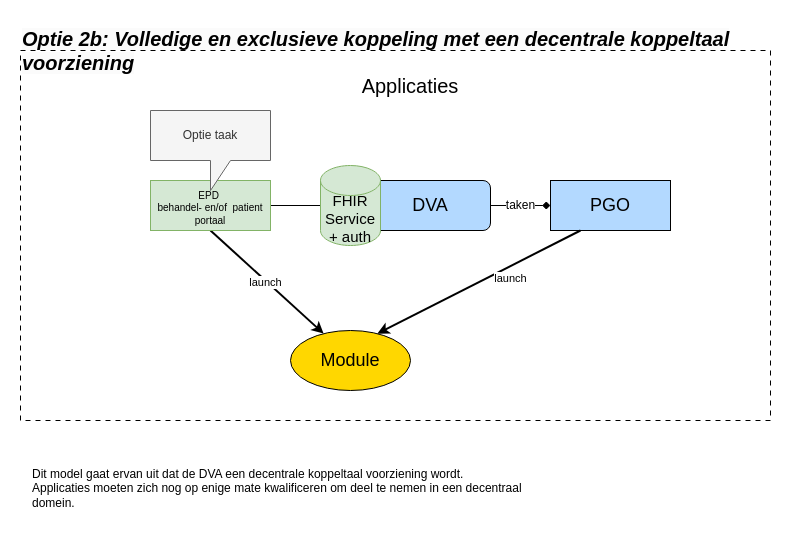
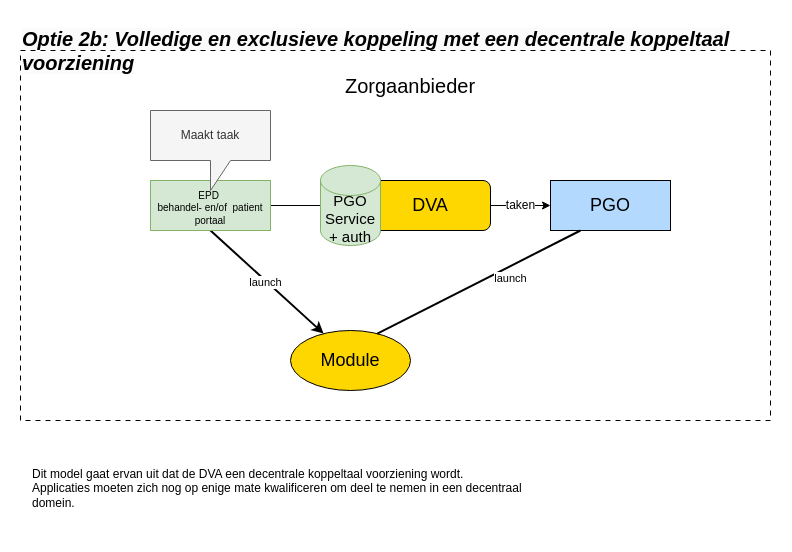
node "Applicaties": label "Applicaties" -> "Zorgaanbieder"
node "Optie taak": label "Optie taak" -> "Maakt taak"
node "DVA": fillcolor #b3d9ff -> #ffd700
edge "DVA" -> "PGO": arrowhead diamond -> classic
node "FHIR Service + auth": label "FHIR Service + auth" -> "PGO Service + auth"
edge "PGO" -> "Module": arrowhead classic -> none
